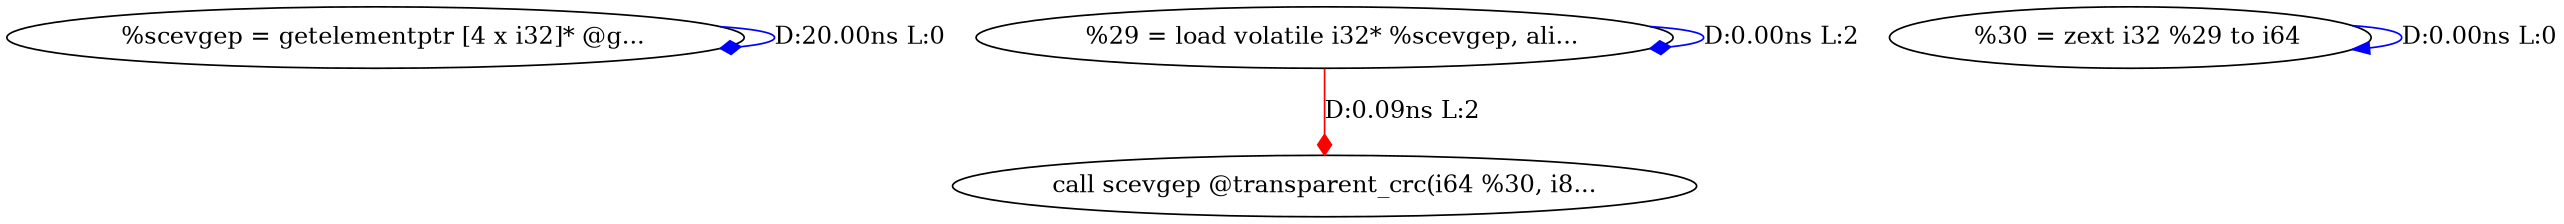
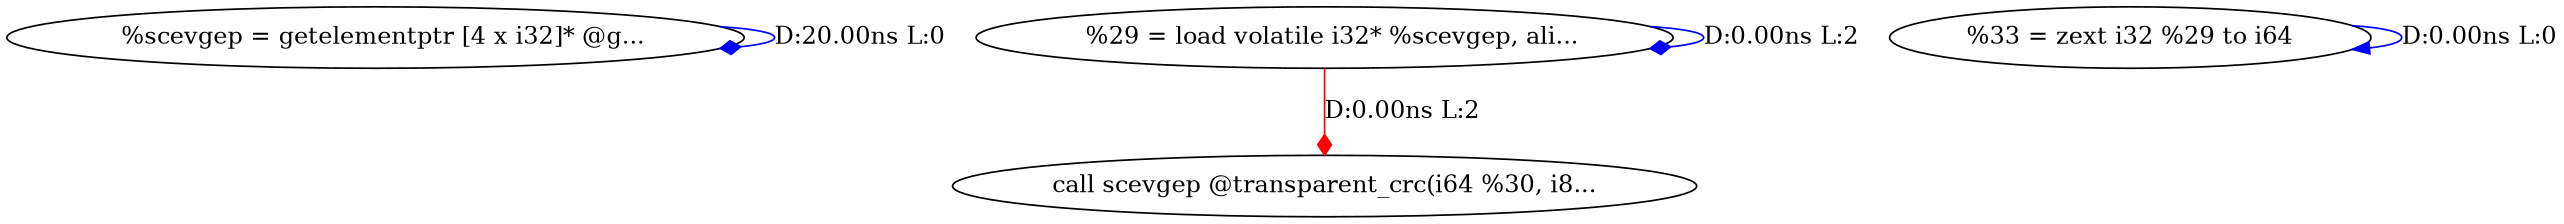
node "%30 = zext i32 %29 to i64": label "%30 = zext i32 %29 to i64" -> "%33 = zext i32 %29 to i64"
edge "%29 = load volatile i32* %scevgep, ali..." -> "call scevgep @transparent_crc(i64 %30, i8...": label "D:0.09ns L:2" -> "D:0.00ns L:2"
